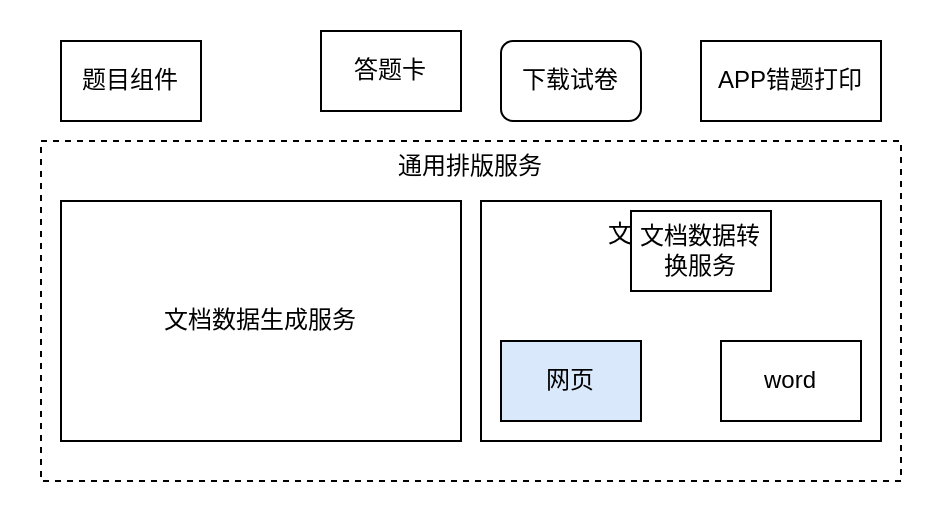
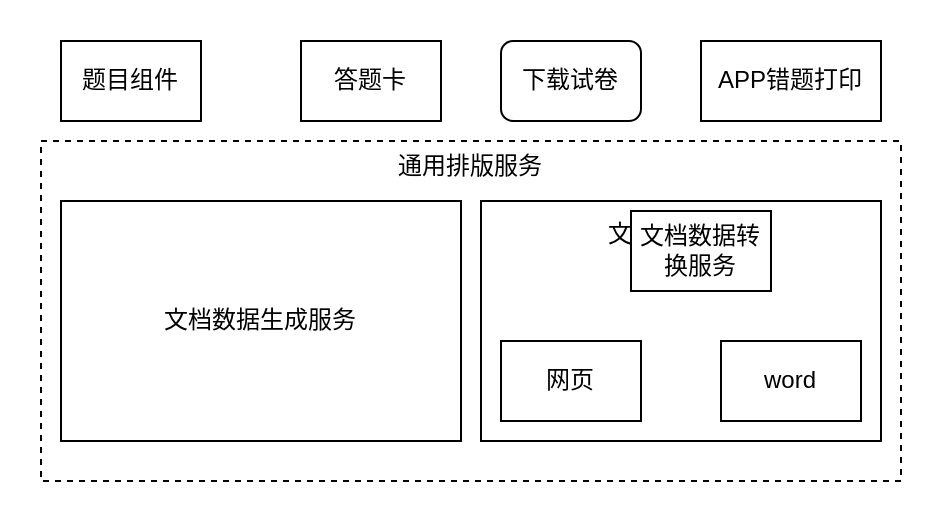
node "答题卡": moved (391, 71) -> (371, 81)
node "网页": fillcolor #dae8fc -> #ffffff
